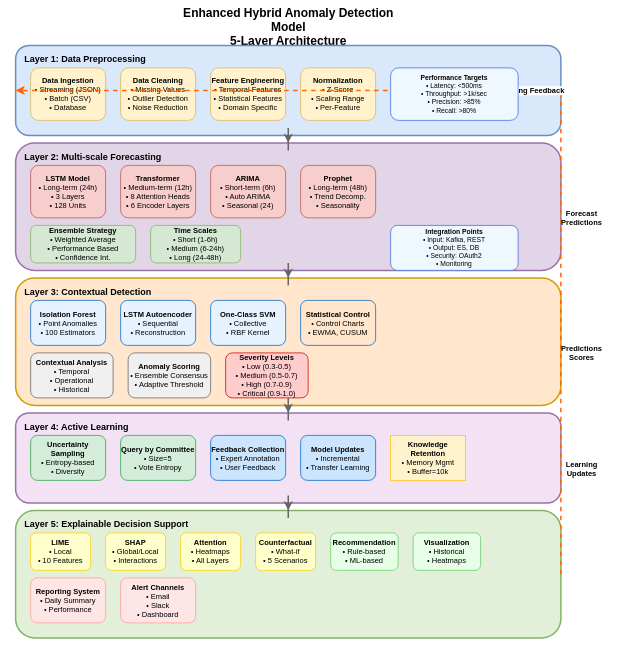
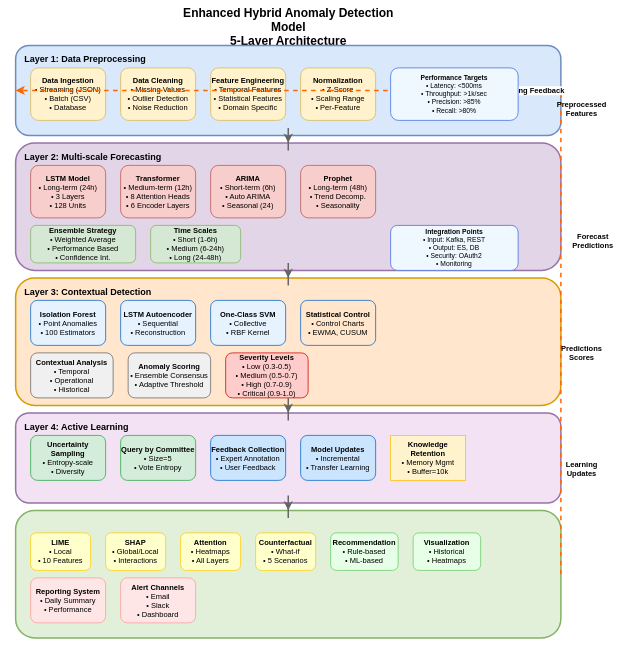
node "Preprocessed Features": added
node "Forecast Predictions": moved (582, 218) -> (593, 240)
node "Uncertainty Sampling • Entropy-based • Diversity": label "Uncertainty Sampling • Entropy-based • Diversity" -> "Uncertainty Sampling • Entropy-scale • Diversity"
node "Layer 5: Explainable Decision Support": removed
